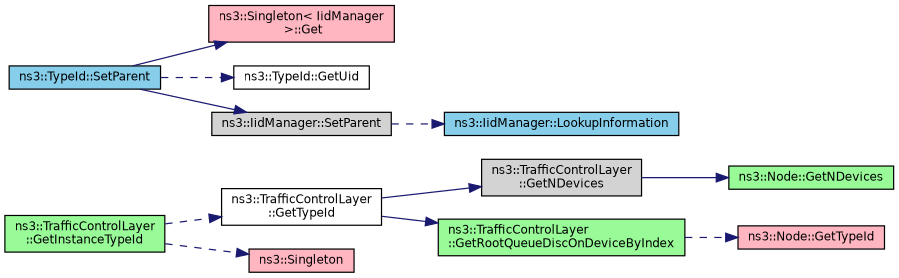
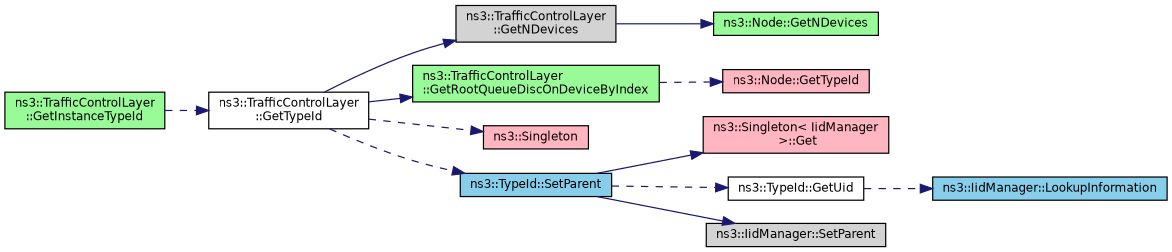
edge "ns3::IidManager::SetParent" -> "ns3::IidManager::LookupInformation": now "ns3::TypeId::GetUid" -> "ns3::IidManager::LookupInformation"
edge "ns3::TrafficControlLayer ::GetTypeId" -> "ns3::TypeId::SetParent": added
edge "ns3::TrafficControlLayer ::GetInstanceTypeId" -> "ns3::Singleton": now "ns3::TrafficControlLayer ::GetTypeId" -> "ns3::Singleton"
